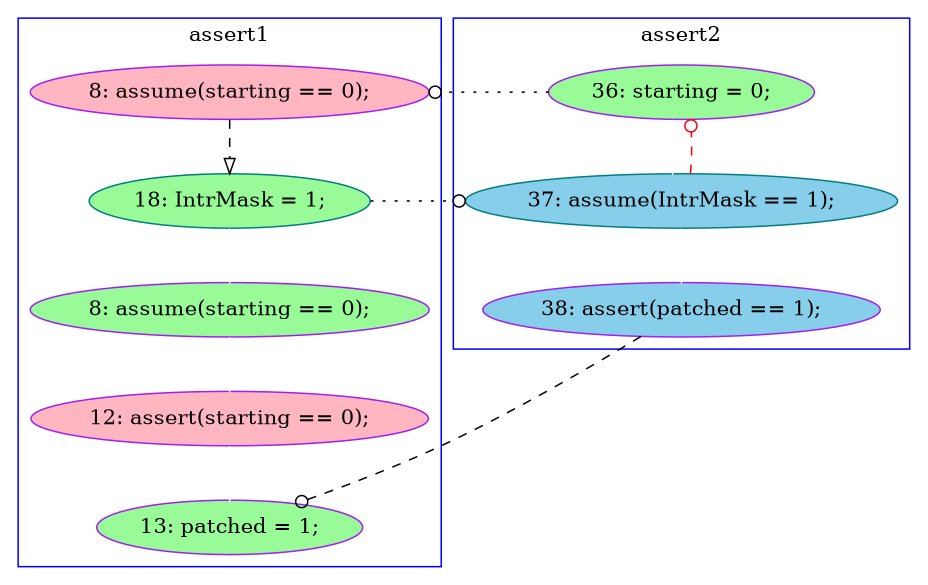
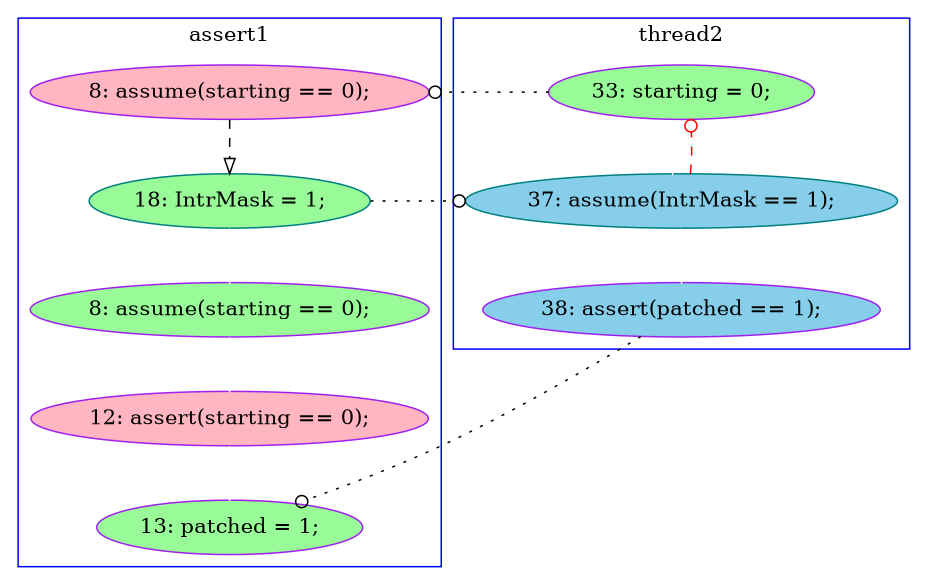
cluster "assert2": label "assert2" -> "thread2"
node "36: starting = 0;": label "36: starting = 0;" -> "33: starting = 0;"
edge "38: assert(patched == 1);" -> "13: patched = 1;": style dashed -> dotted
